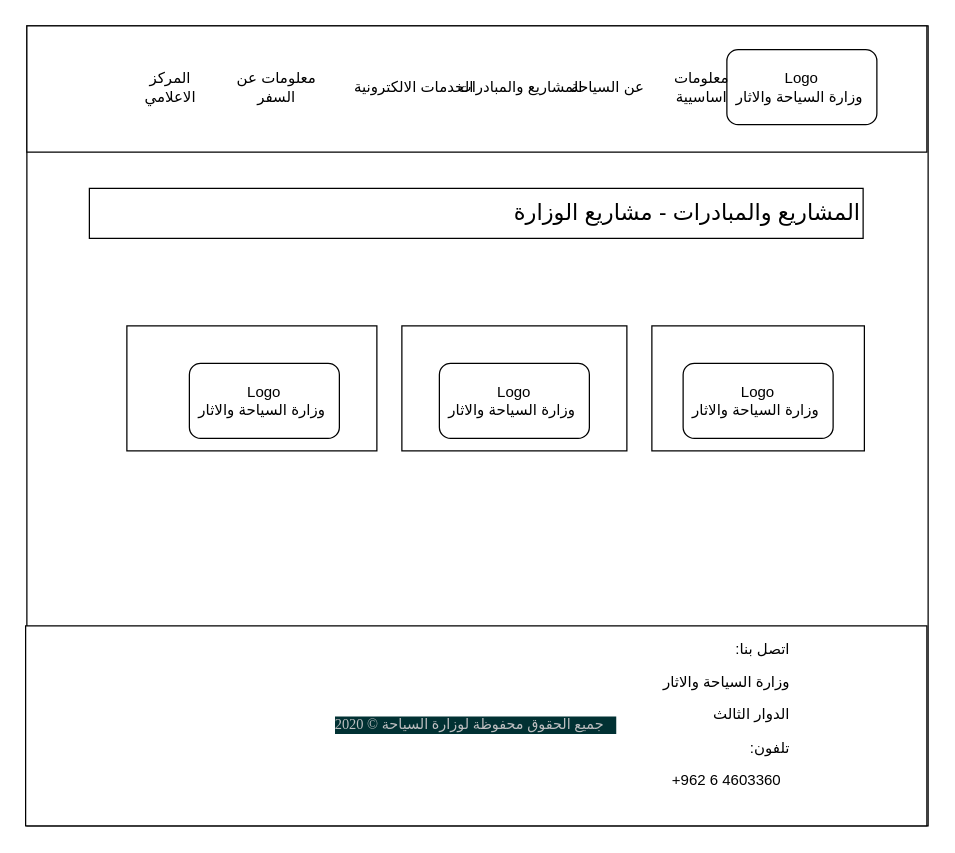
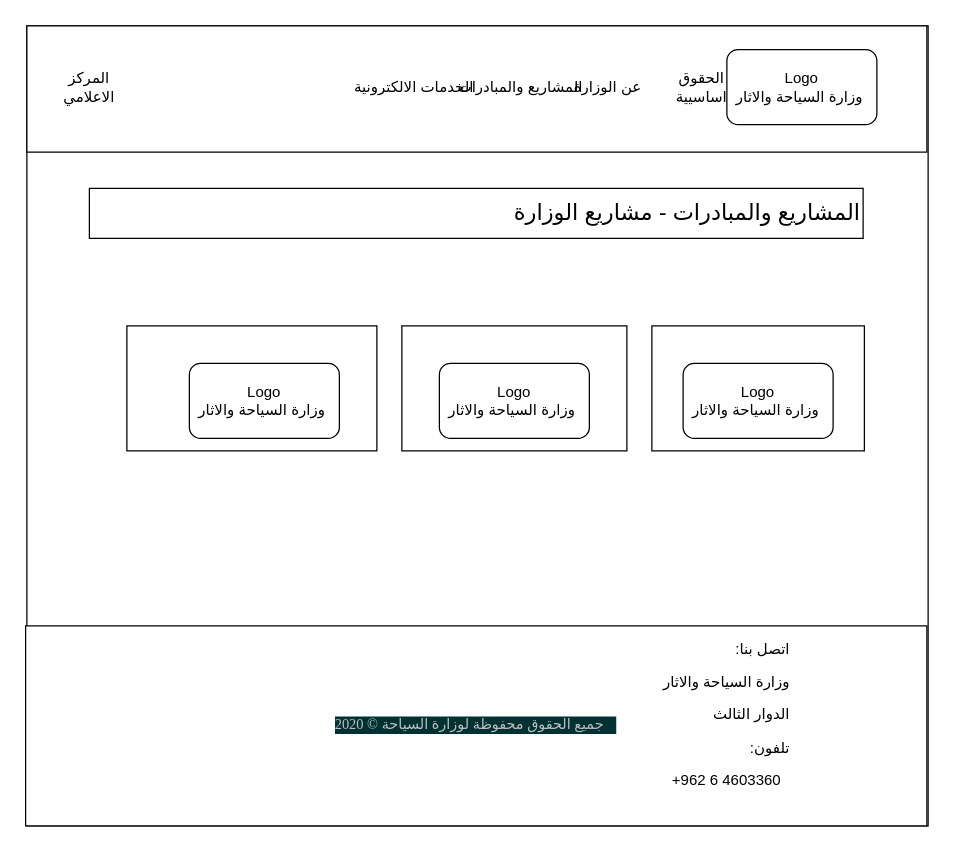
node "المركز الاعلامي": moved (171, 87) -> (89, 87)
node "معلومات عن السفر": removed
node "عن السياحة": label "عن السياحة" -> "عن الوزارة"
node "معلومات اساسيية": label "معلومات اساسيية" -> "الحقوق اساسيية"
